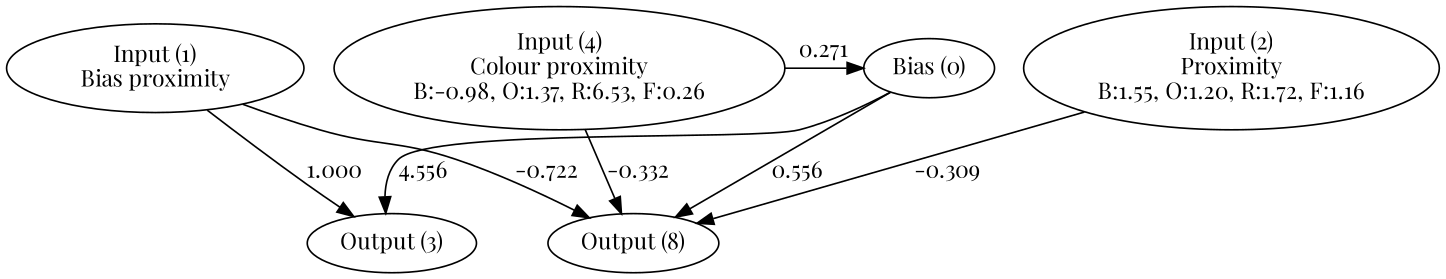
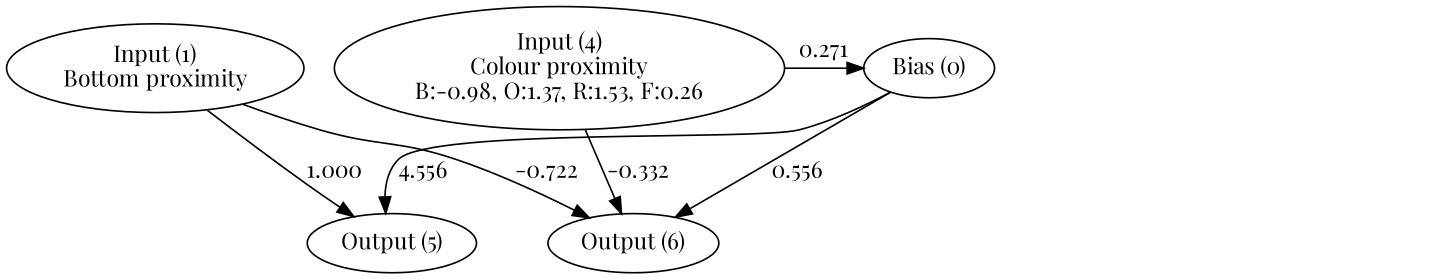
node "Input (1) Bias proximity": label "Input (1) Bias proximity" -> "Input (1) Bottom proximity"
node "Input (4) Colour proximity B:-0.98, O:1.37, R:6.53, F:0.26": label "Input (4) Colour proximity B:-0.98, O:1.37, R:6.53, F:0.26" -> "Input (4) Colour proximity B:-0.98, O:1.37, R:1.53, F:0.26"
node "Input (2) Proximity B:1.55, O:1.20, R:1.72, F:1.16": removed
node "Output (3)": label "Output (3)" -> "Output (5)"
node "Output (8)": label "Output (8)" -> "Output (6)"
